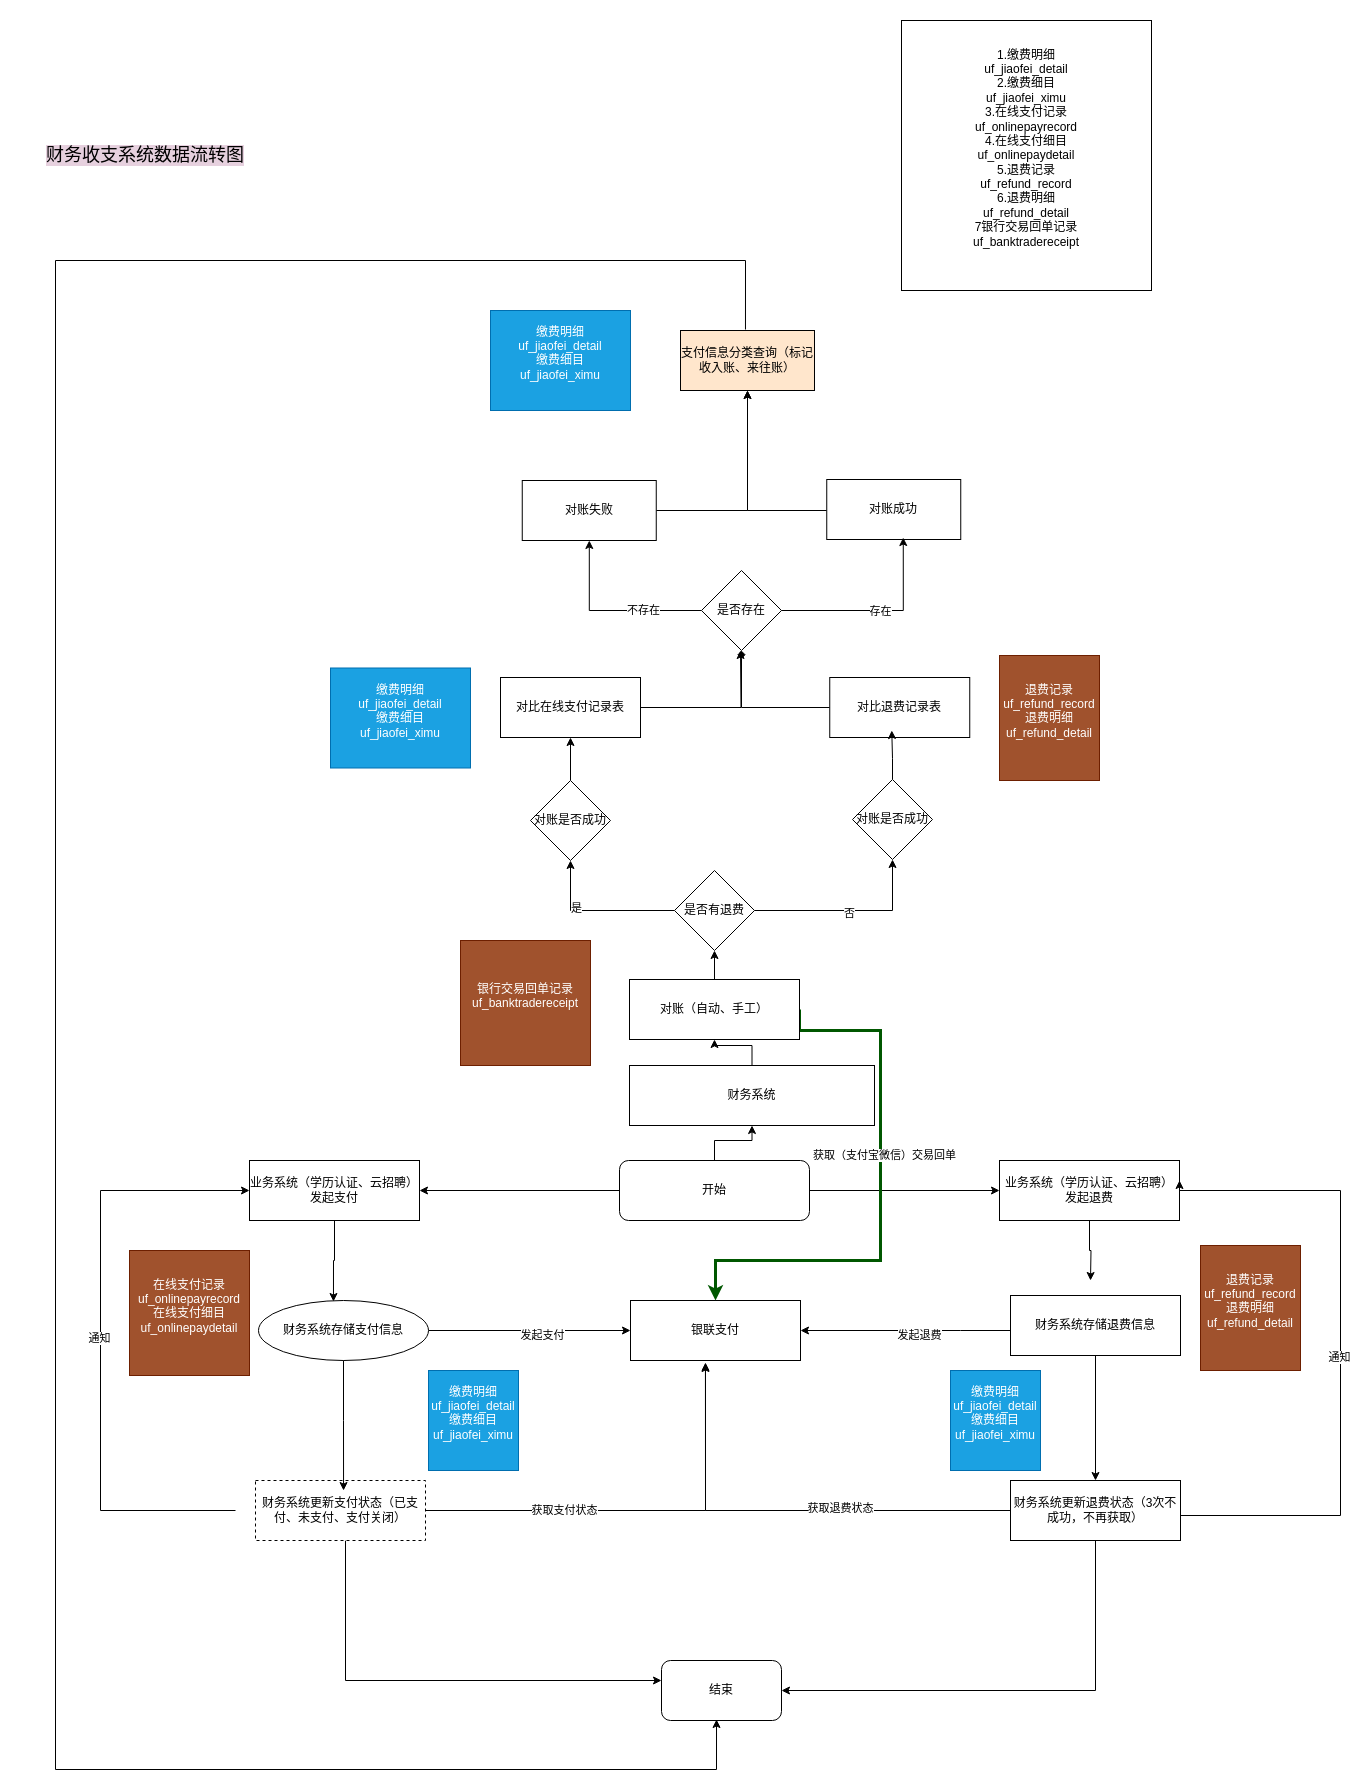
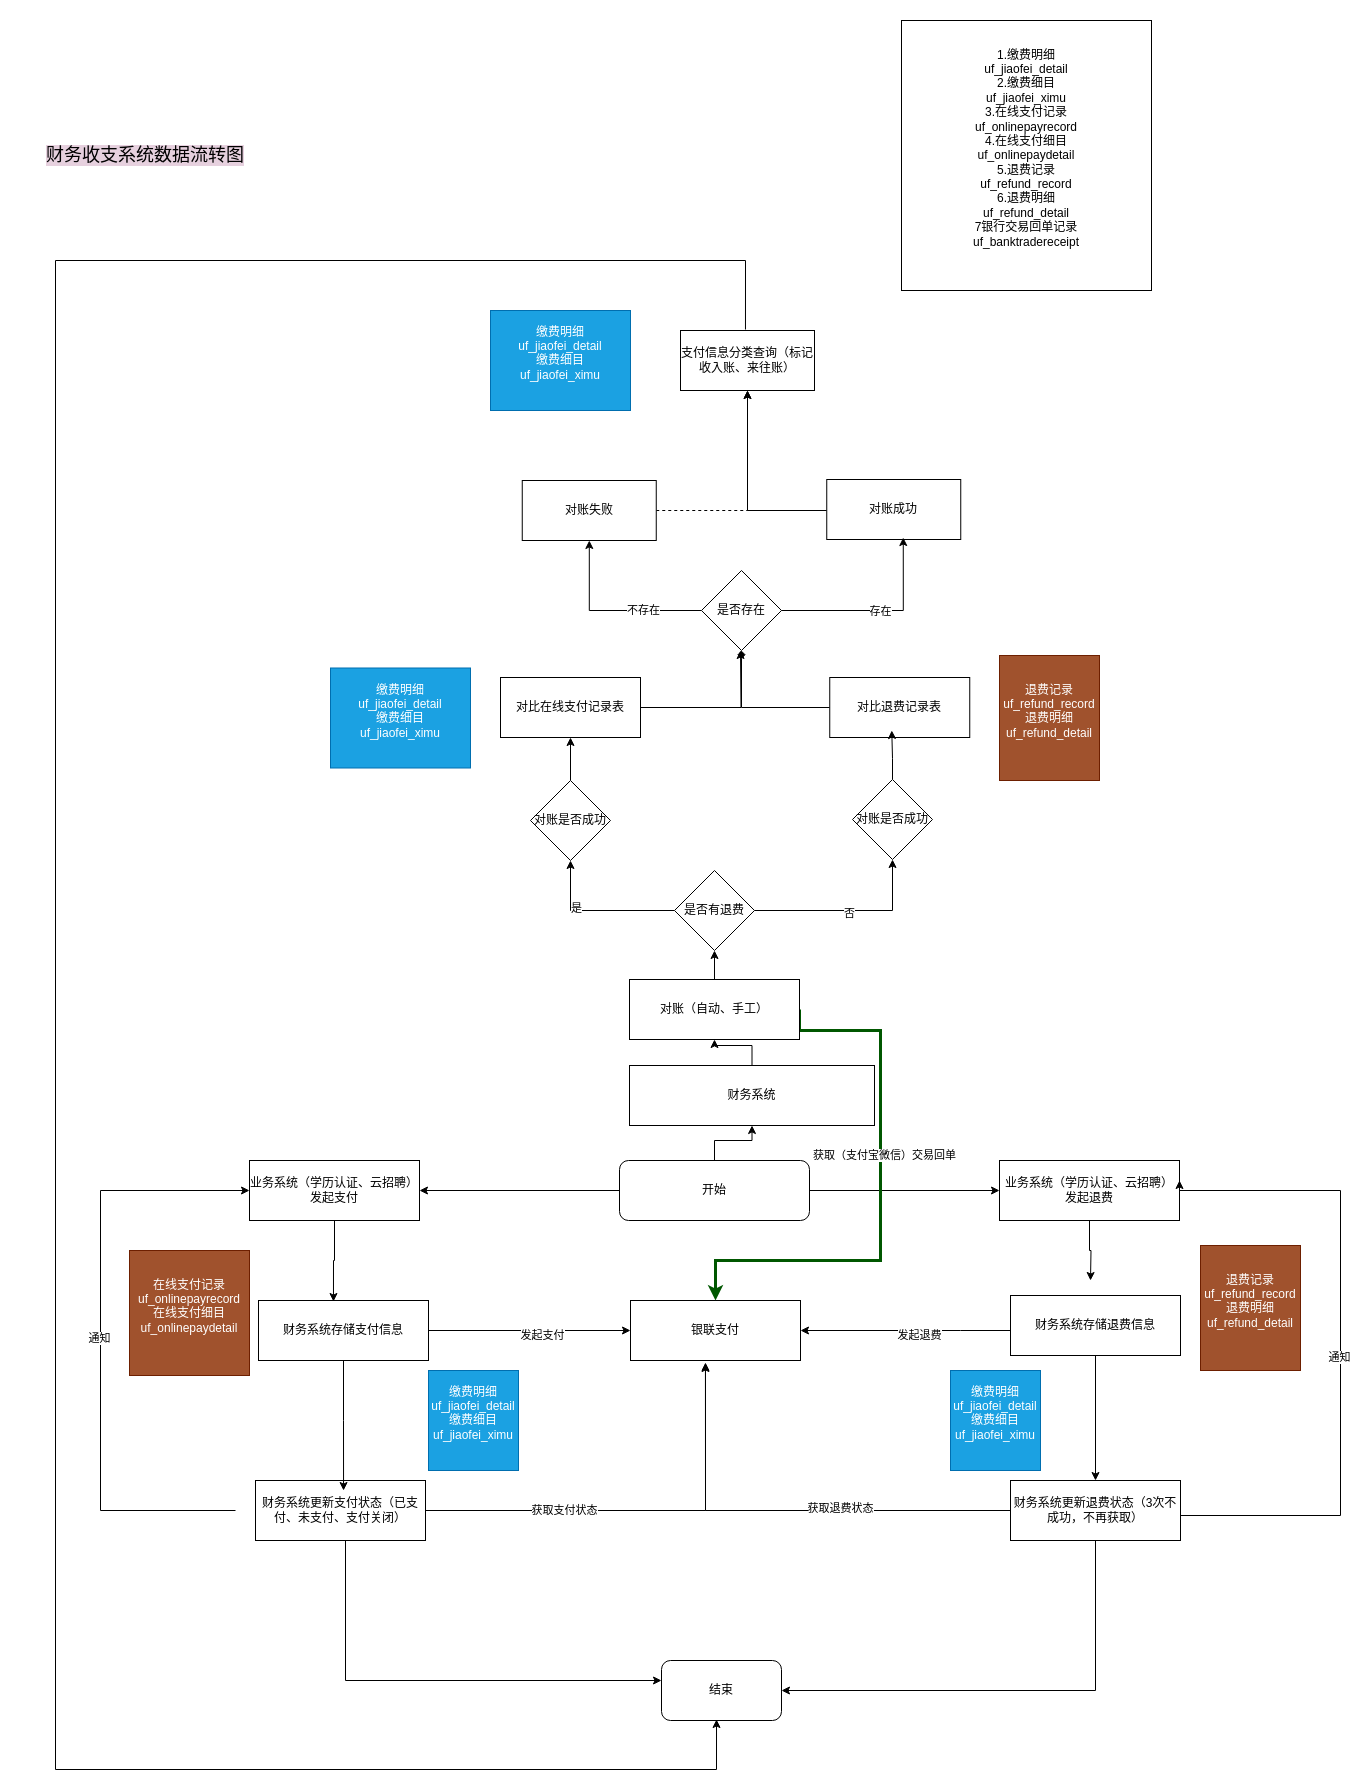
node "支付信息分类查询（标记收入账、来往账）": fillcolor #ffe6cc -> #ffffff
edge "对账失败" -> "支付信息分类查询（标记收入账、来往账）": style solid -> dashed
node "银行交易回单记录 uf_banktradereceipt": removed
node "财务系统存储支付信息": shape ellipse -> rectangle
node "财务系统更新支付状态（已支付、未支付、支付关闭）": style dashed -> solid
